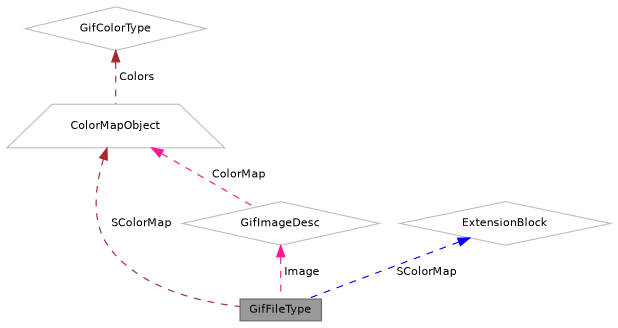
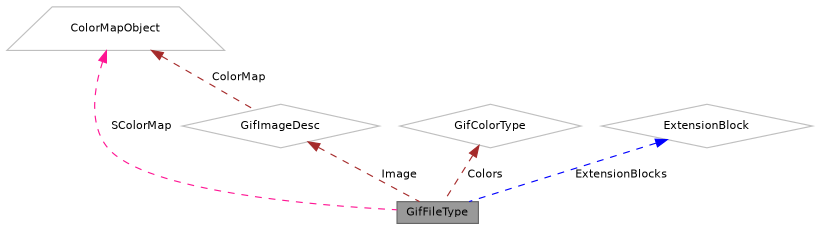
edge "ColorMapObject" -> "GifColorType": now "GifFileType" -> "GifColorType"
edge "GifImageDesc" -> "ColorMapObject": color deeppink -> brown
edge "GifFileType" -> "ColorMapObject": color brown -> deeppink
edge "GifFileType" -> "ExtensionBlock": label " SColorMap" -> " ExtensionBlocks"
edge "GifFileType" -> "GifImageDesc": color deeppink -> brown
